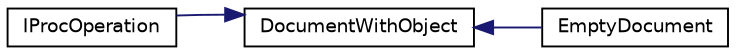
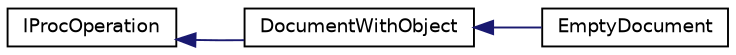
edge "IProcOperation" -> "DocumentWithObject": reversed
